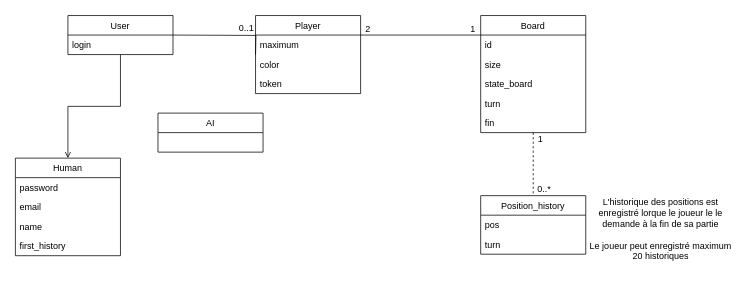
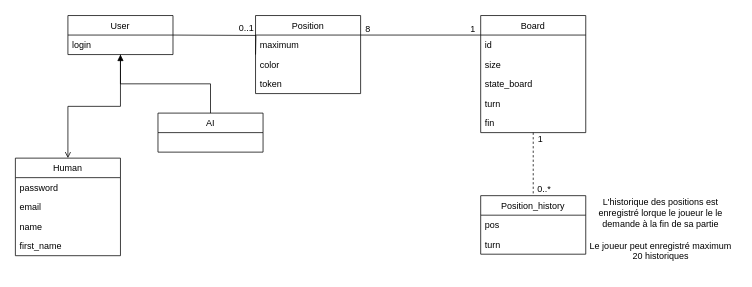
node "Player": label "Player" -> "Position"
node "2": label "2" -> "8"
edge "AI" -> "User": added
node "first_history": label "first_history" -> "first_name"
